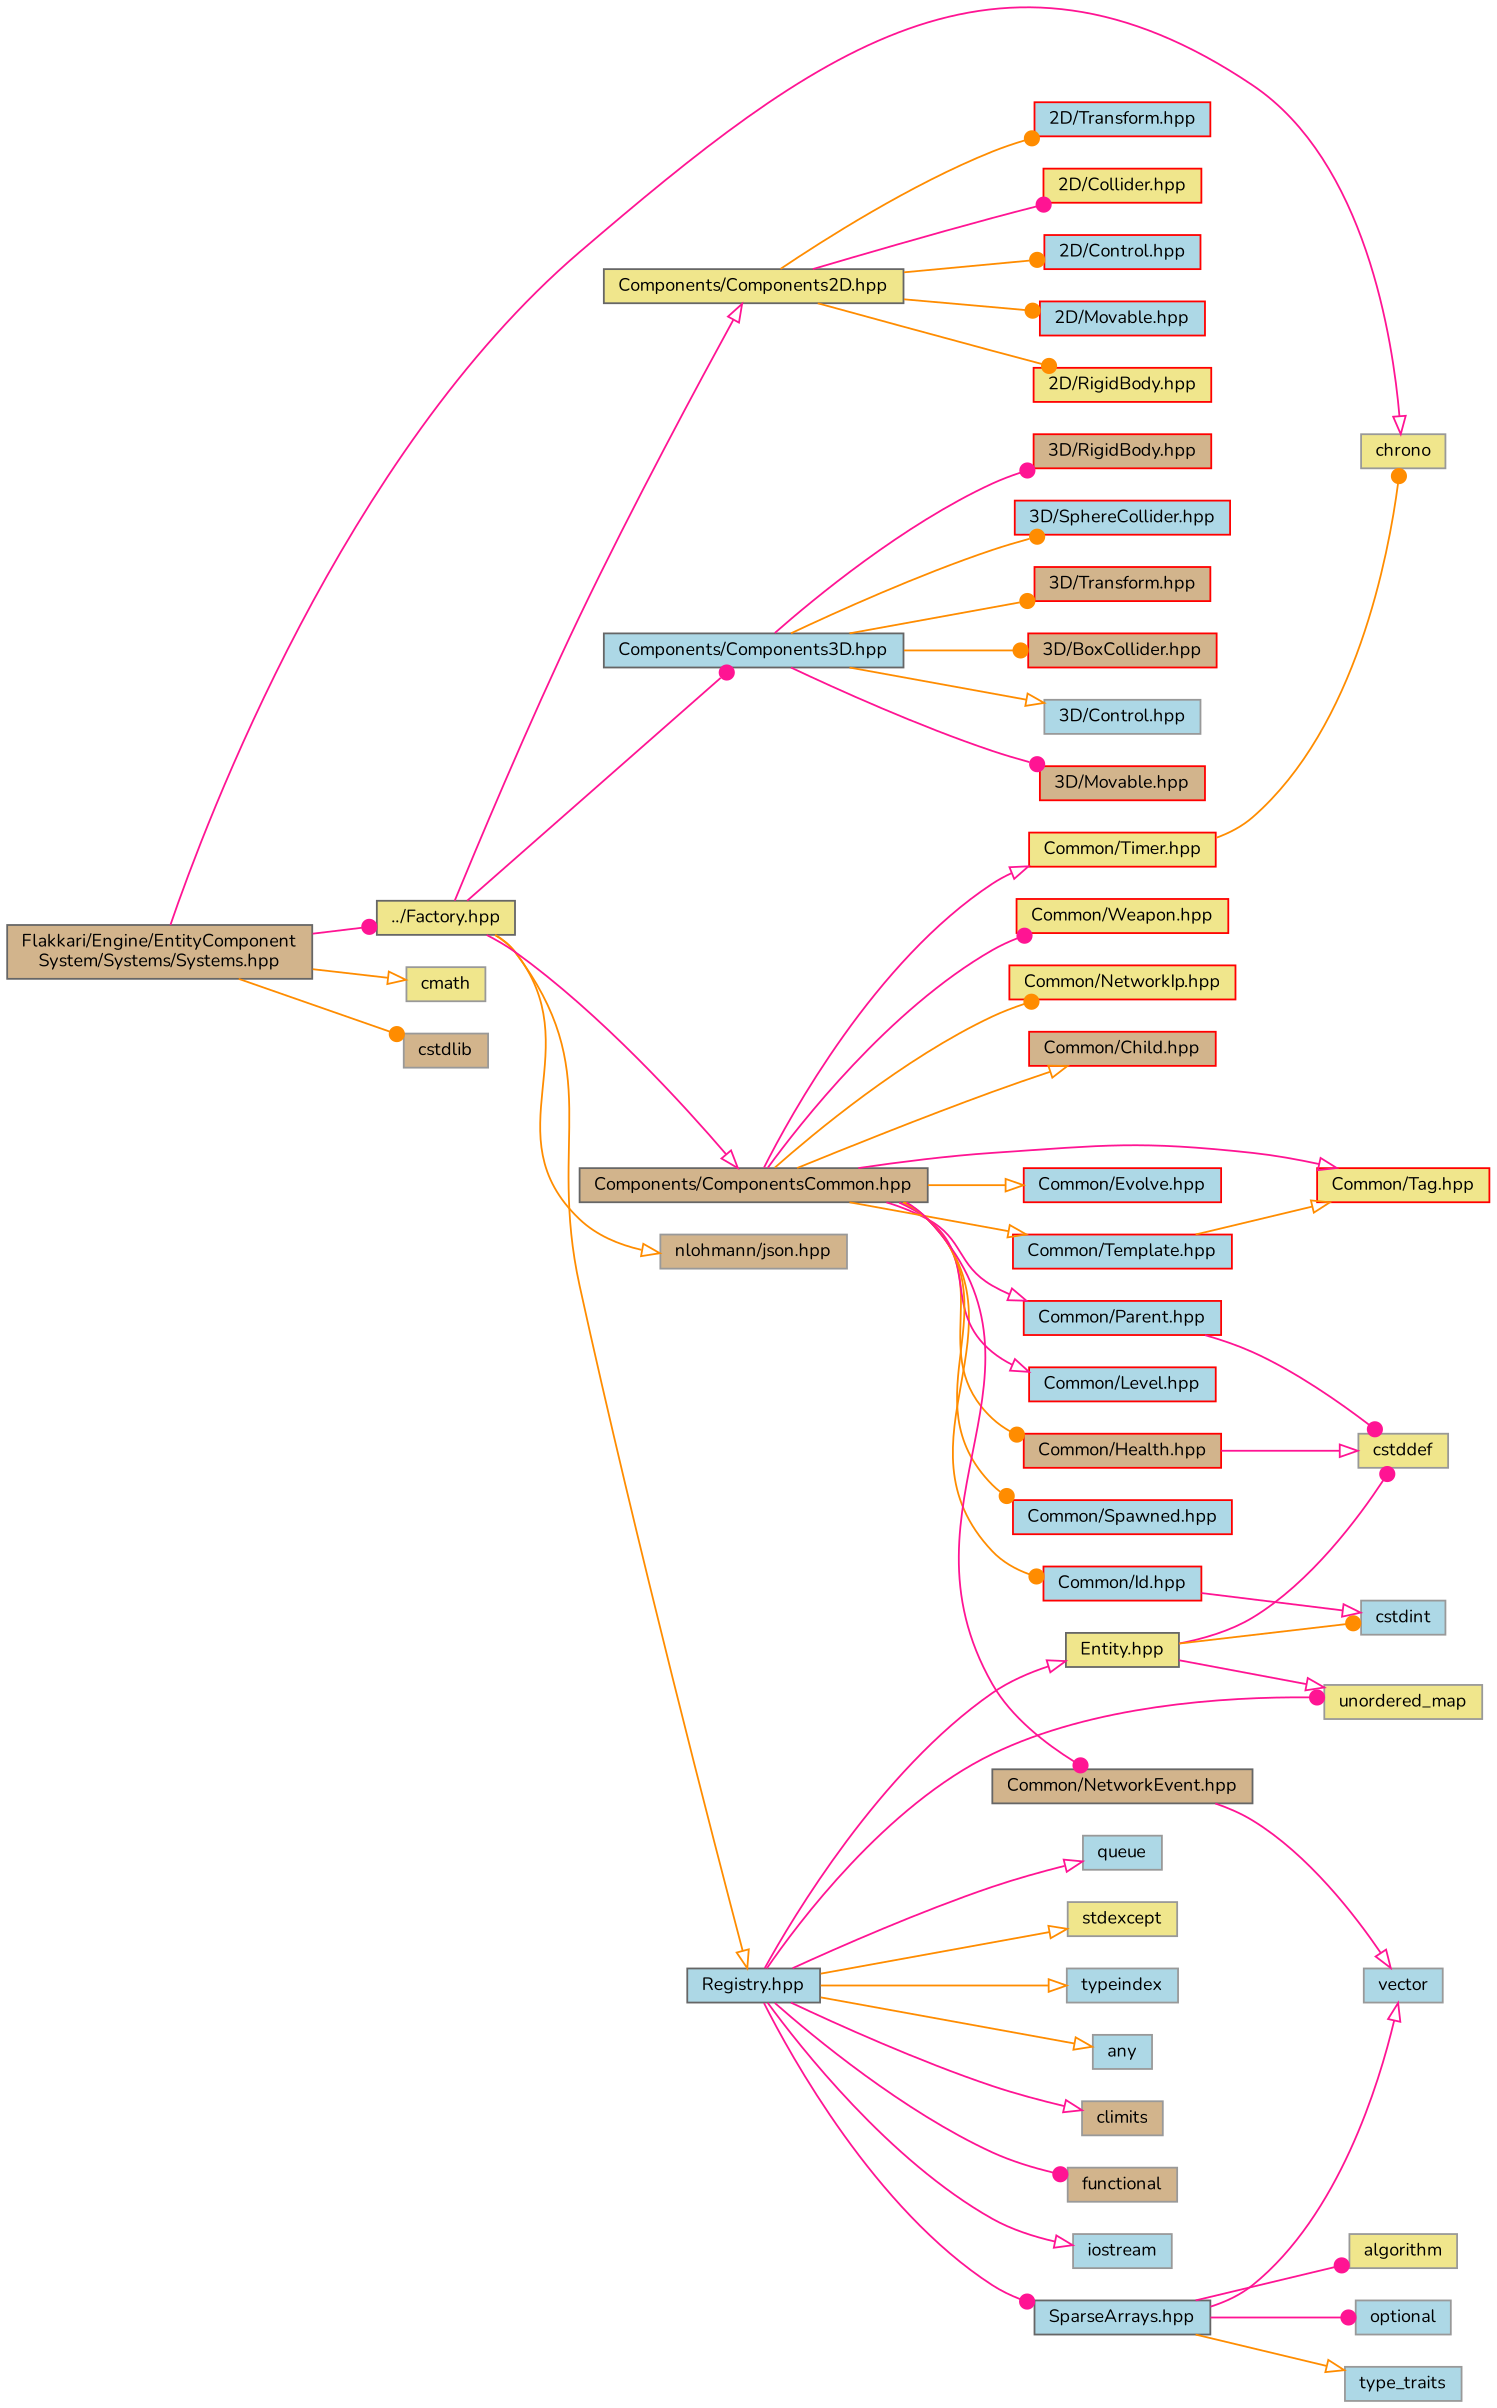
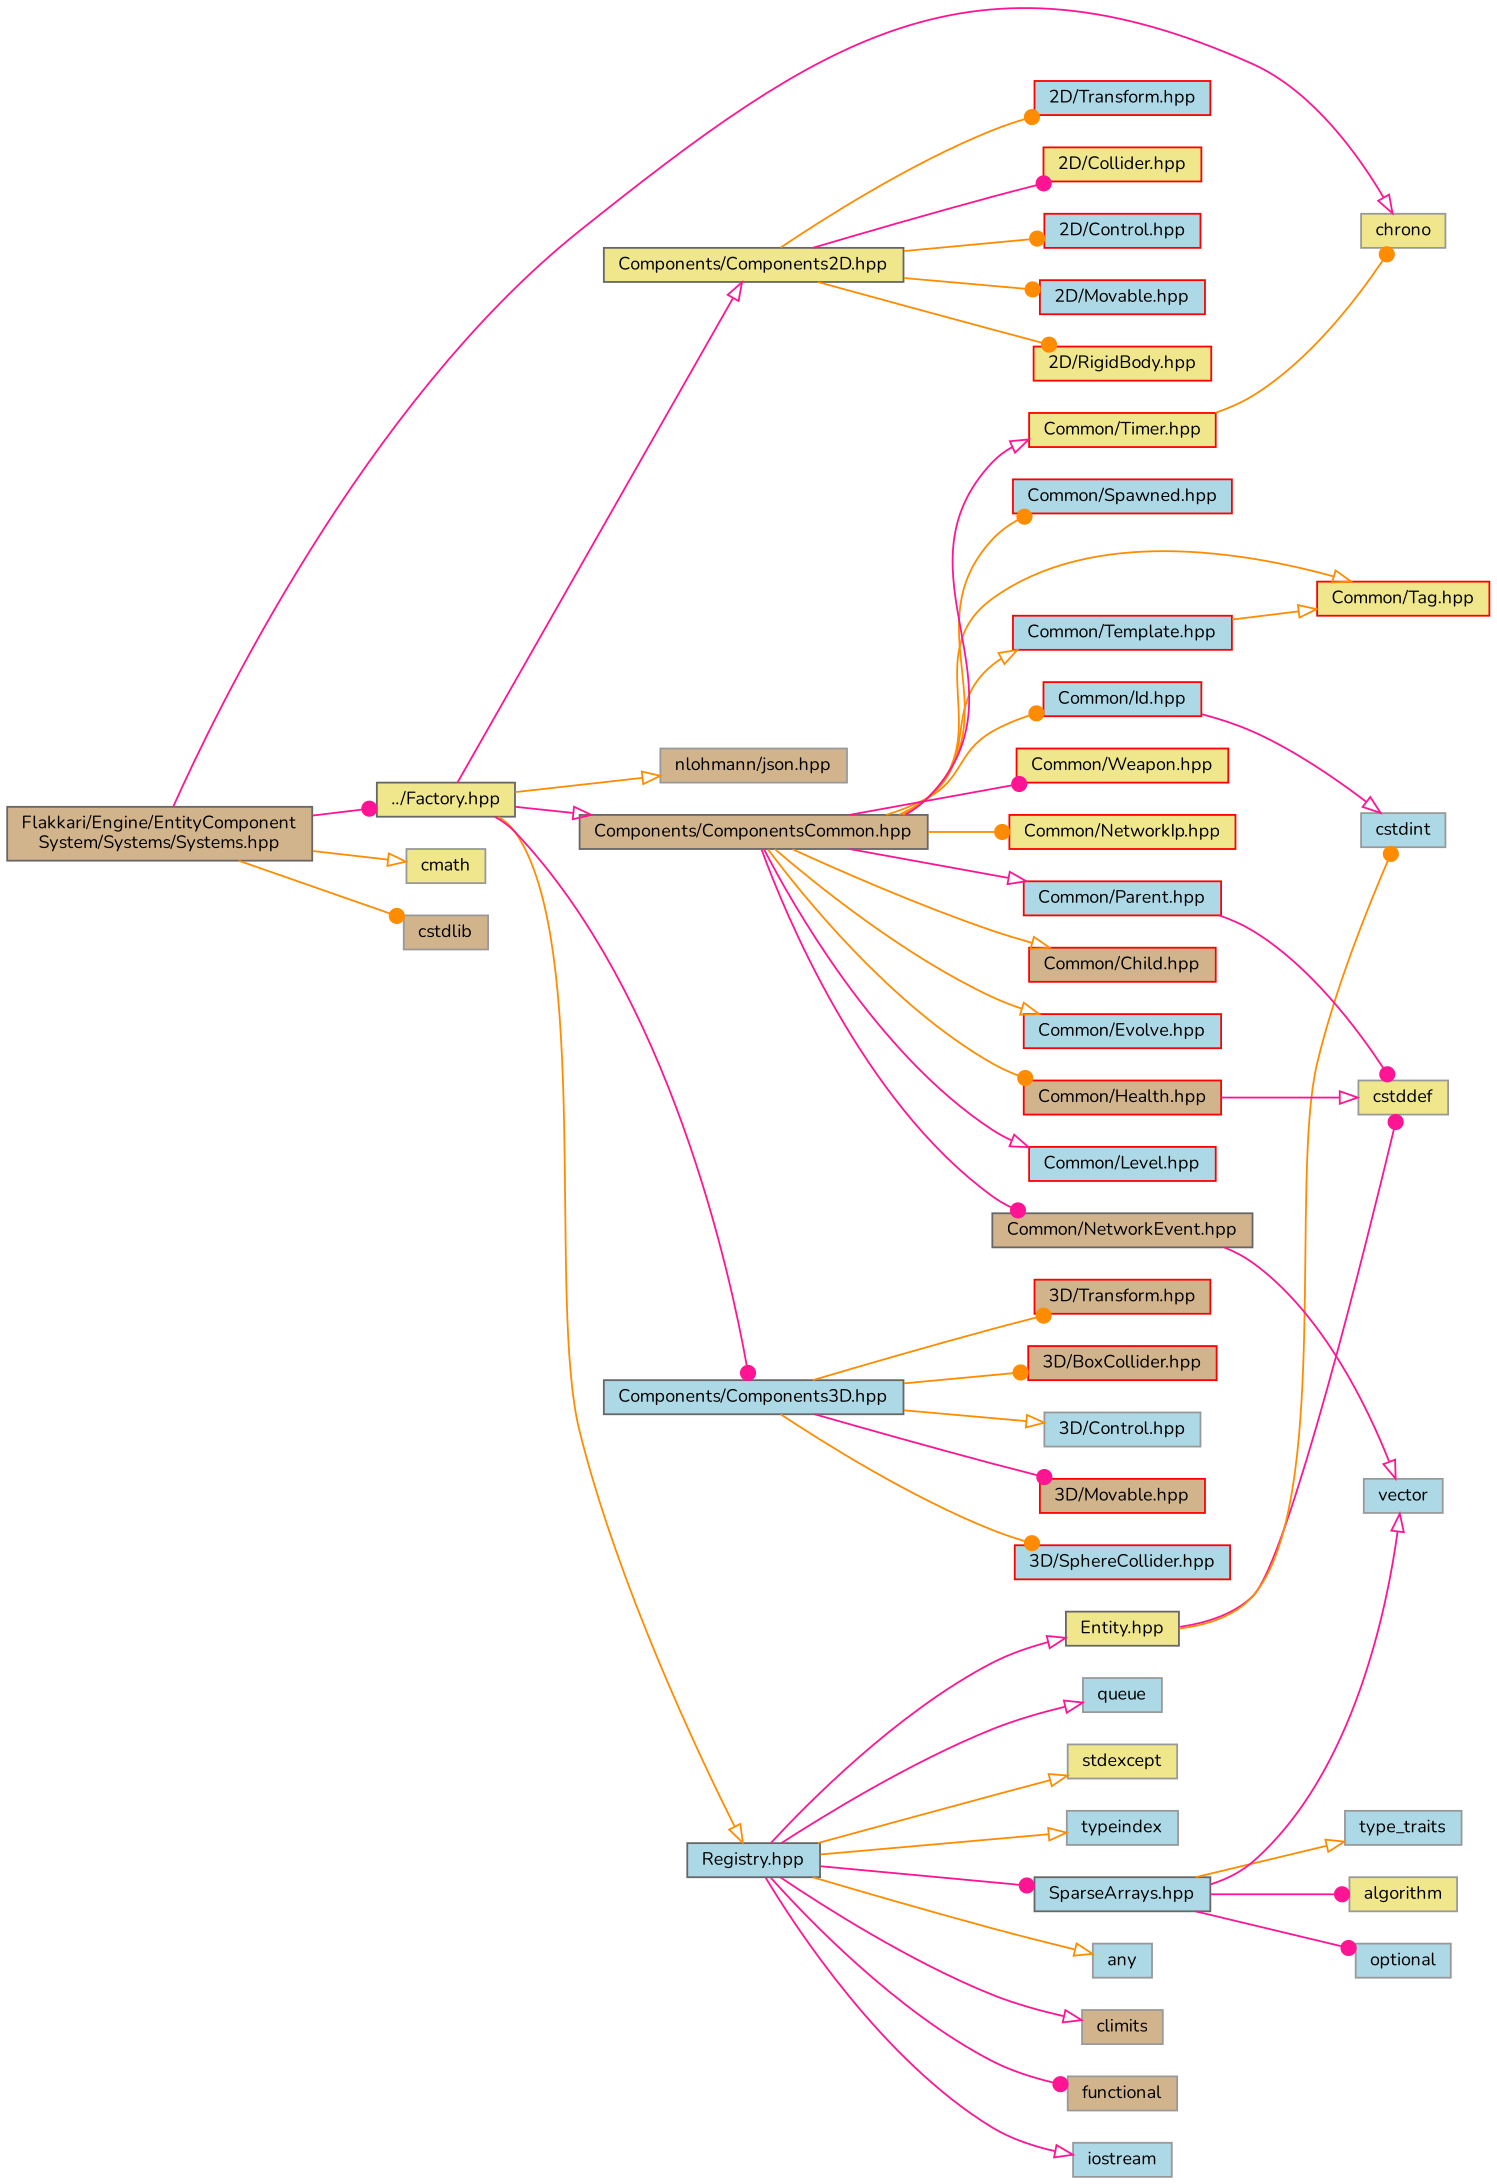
node "3D/RigidBody.hpp": removed
edge "Components/ComponentsCommon.hpp" -> "Common/Tag.hpp": color deeppink -> darkorange
node "unordered_map": removed
